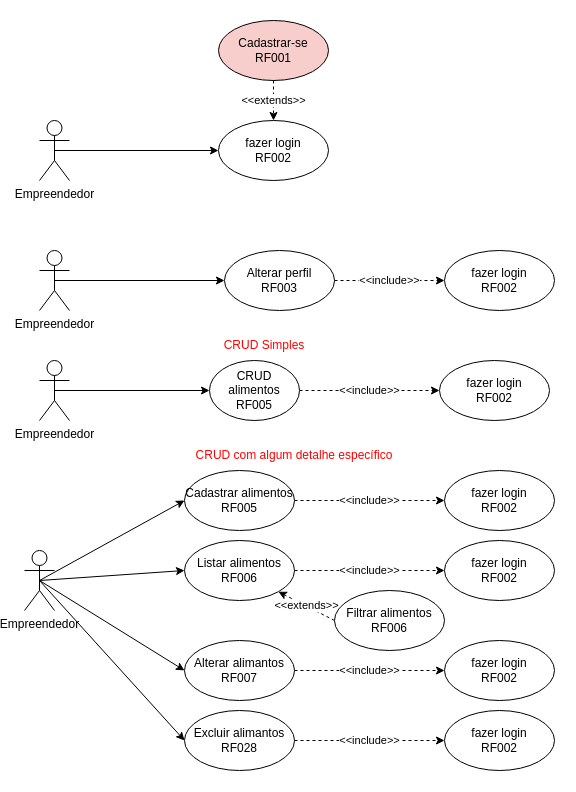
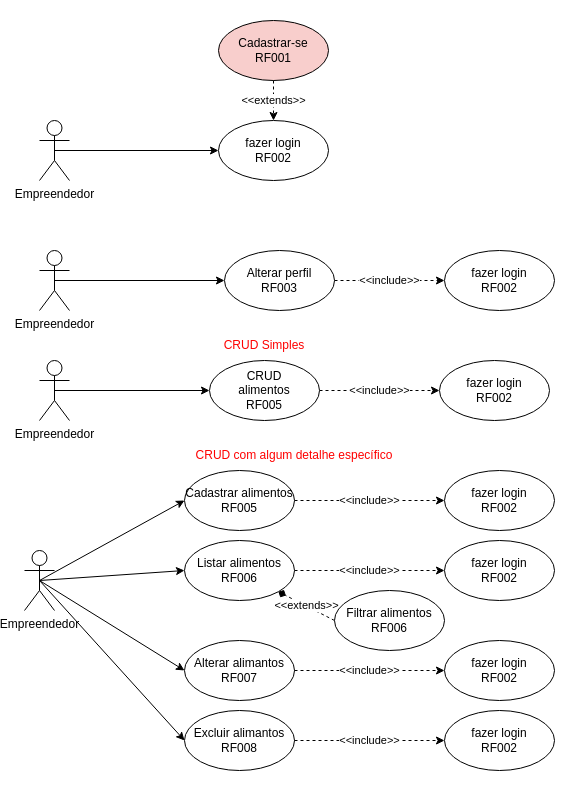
node "CRUD alimentos RF005": size 90x60 -> 110x60
edge "Filtrar alimentos RF006" -> "Listar alimentos RF006": arrowhead classic -> diamond
node "Excluir alimantos RF028": label "Excluir alimantos RF028" -> "Excluir alimantos RF008"
